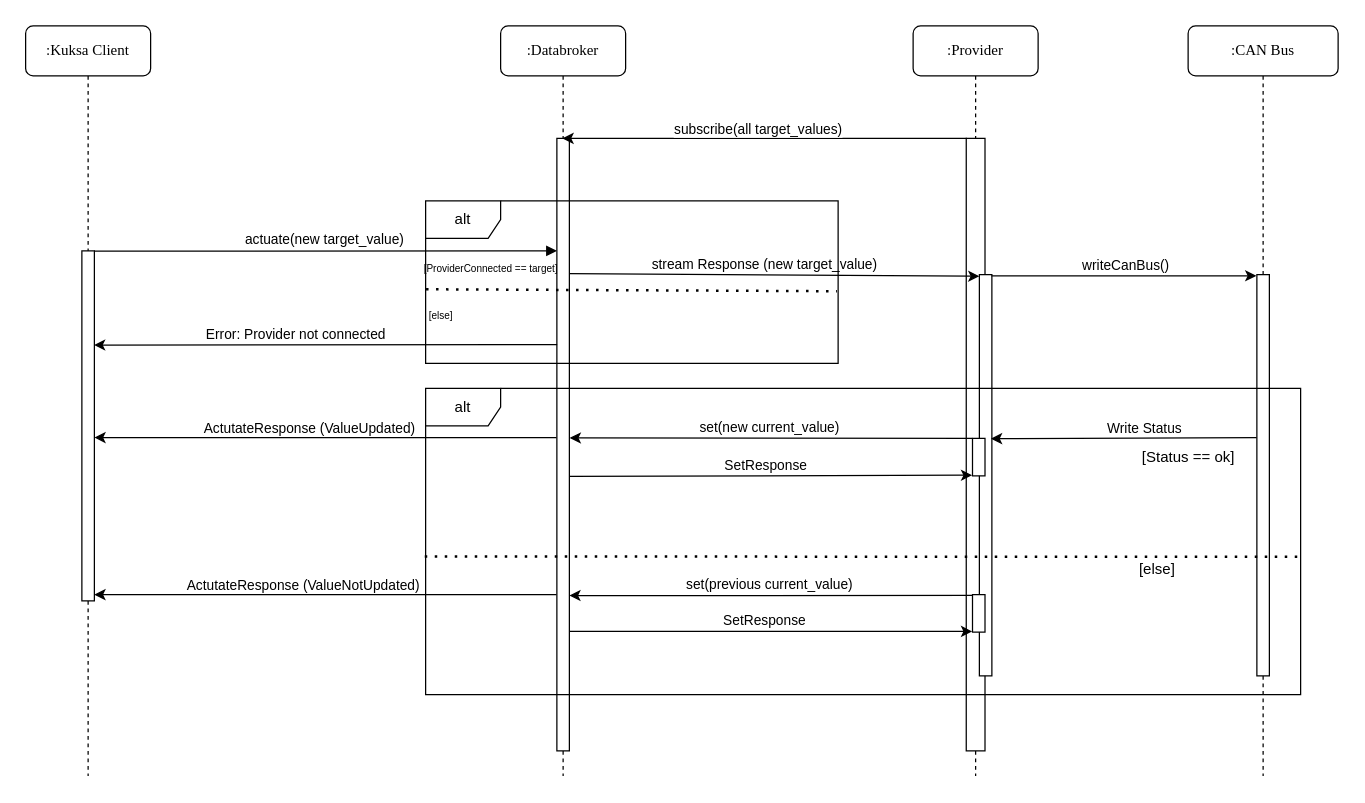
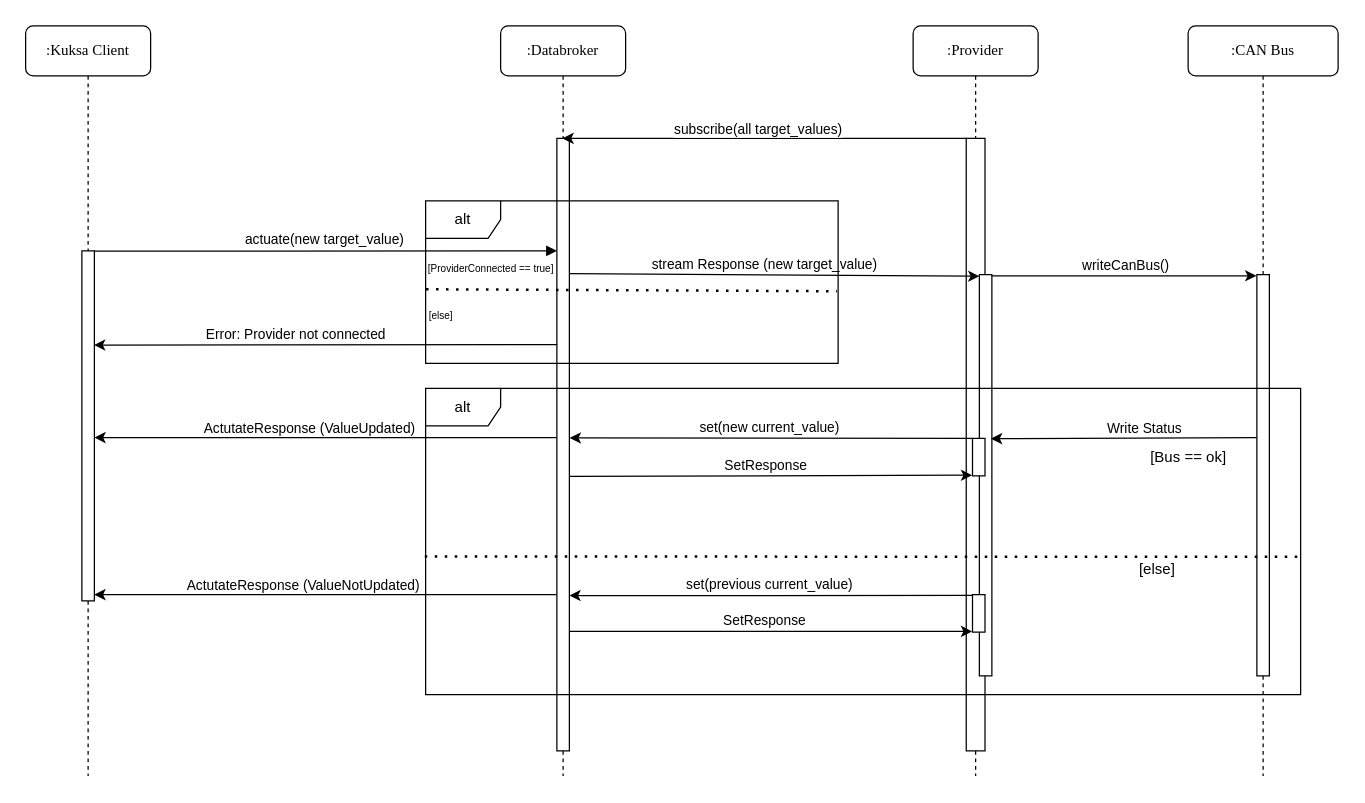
node "[ProviderConnected == target]": label "[ProviderConnected == target]" -> "[ProviderConnected == true]"
node "[Status == ok]": label "[Status == ok]" -> "[Bus == ok]"
